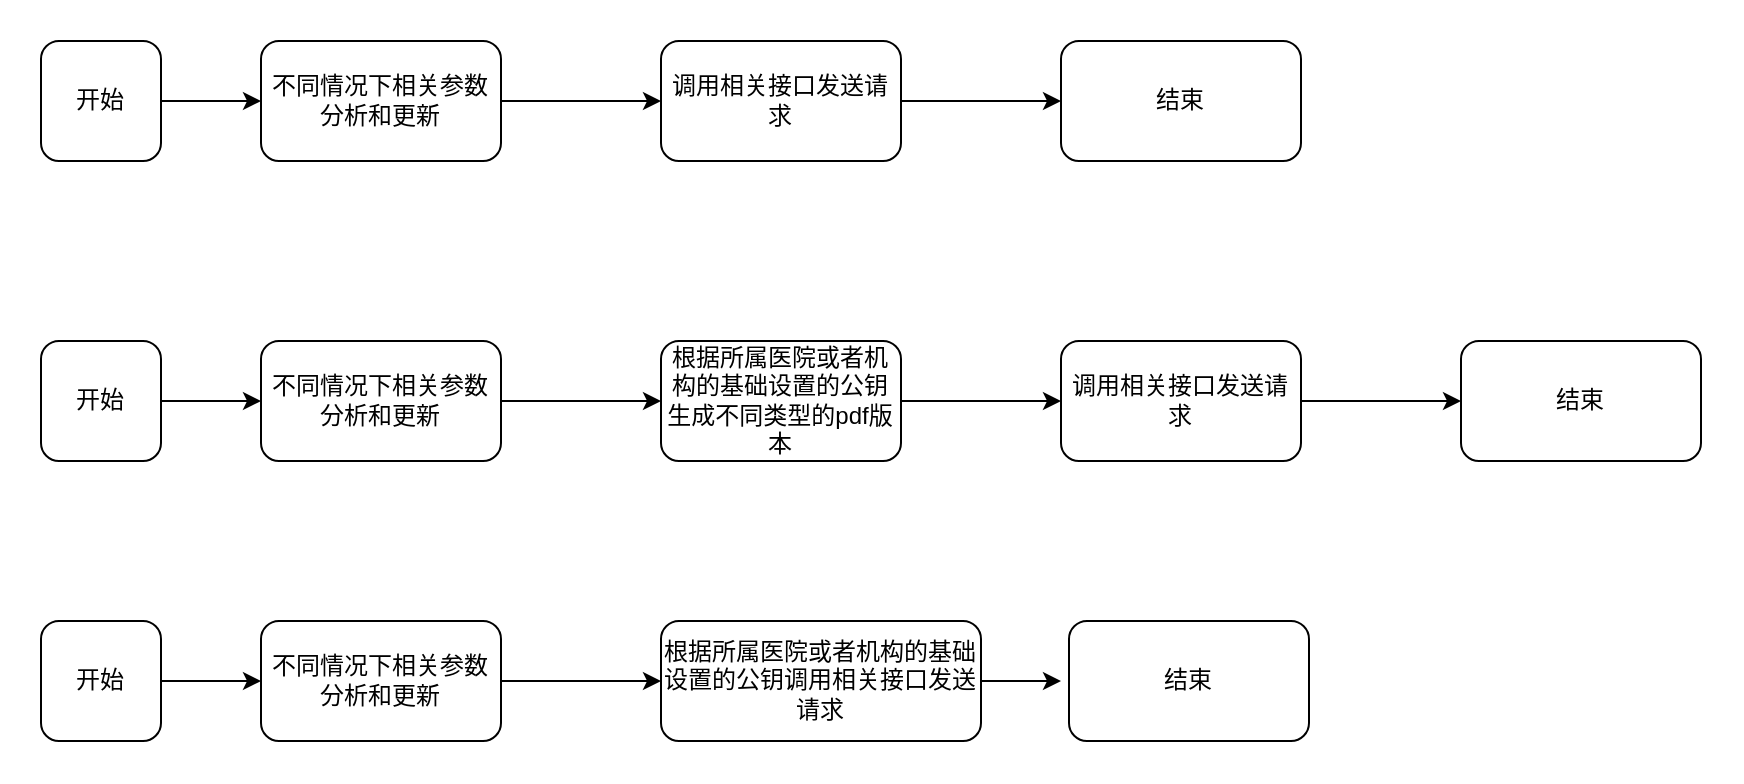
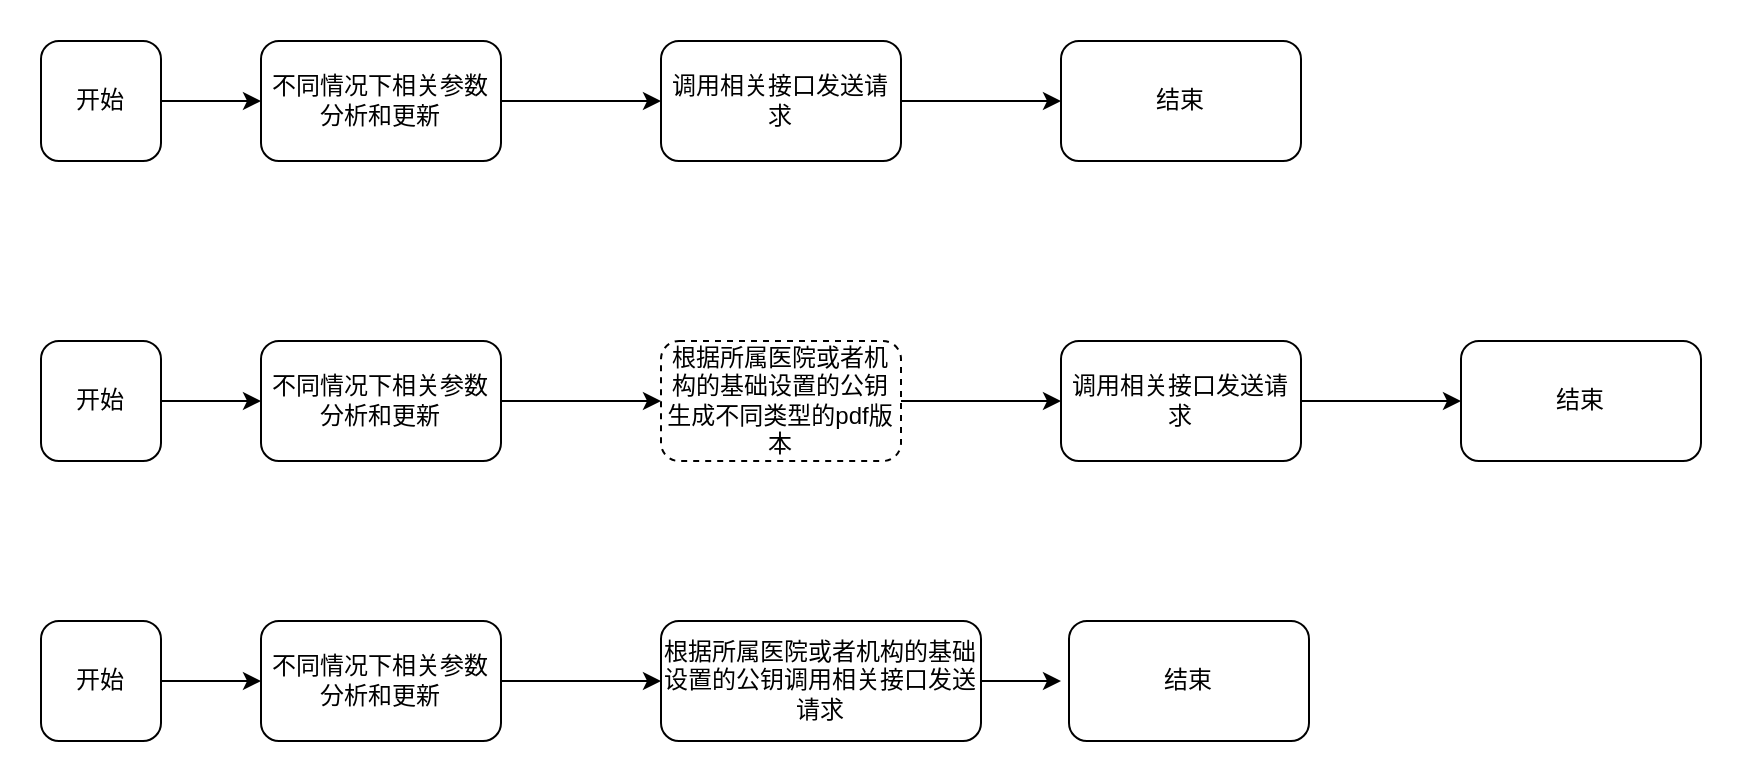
node "根据所属医院或者机构的基础设置的公钥生成不同类型的pdf版本": style solid -> dashed
